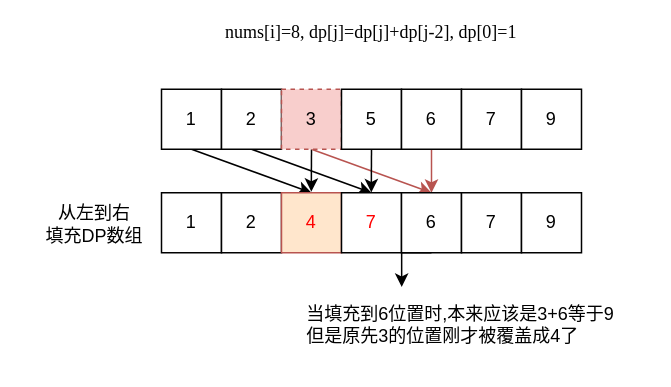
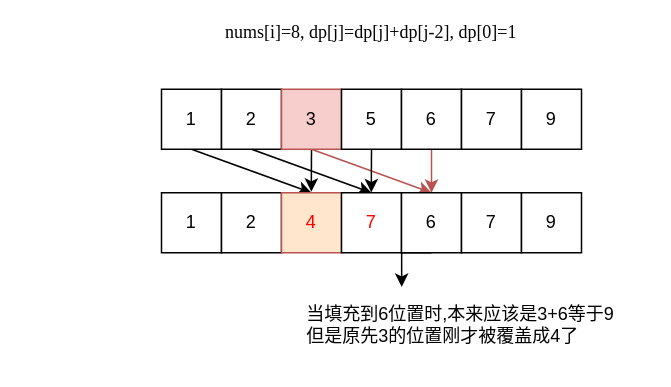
node "3": style dashed -> solid
node "从左到右 填充DP数组": removed
